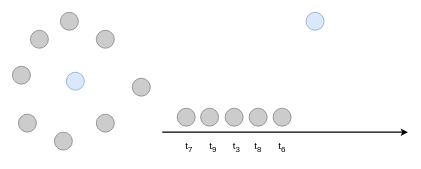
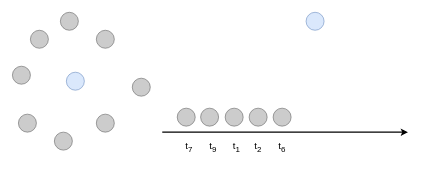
node "t3": label "t3" -> "t1"
node "t8": label "t8" -> "t2"
